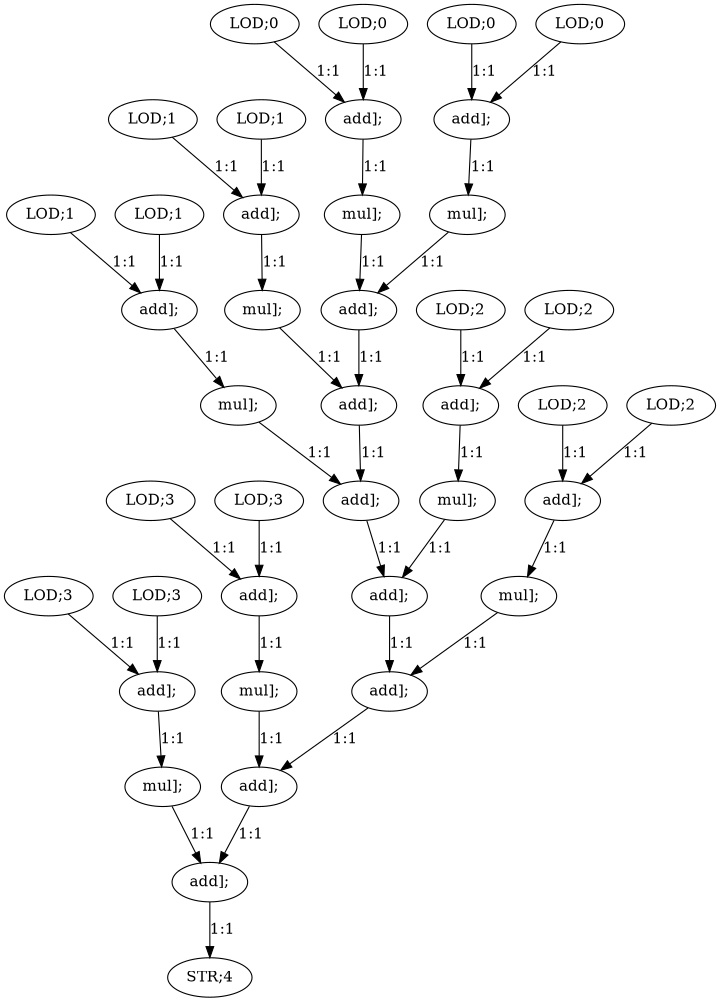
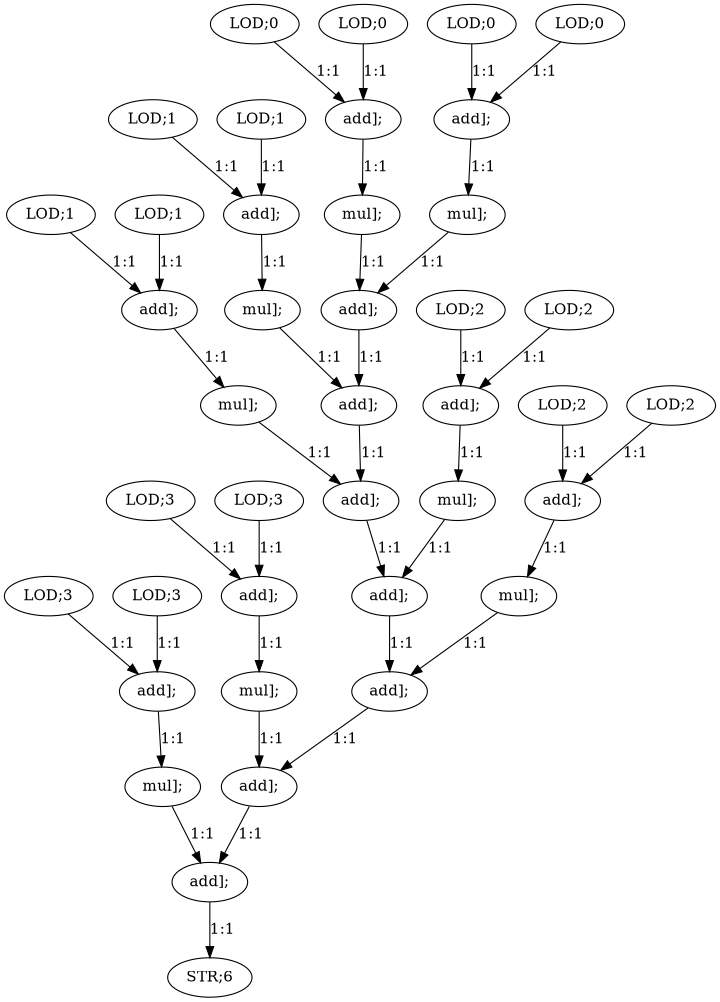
node "STR;4": label "STR;4" -> "STR;6"
